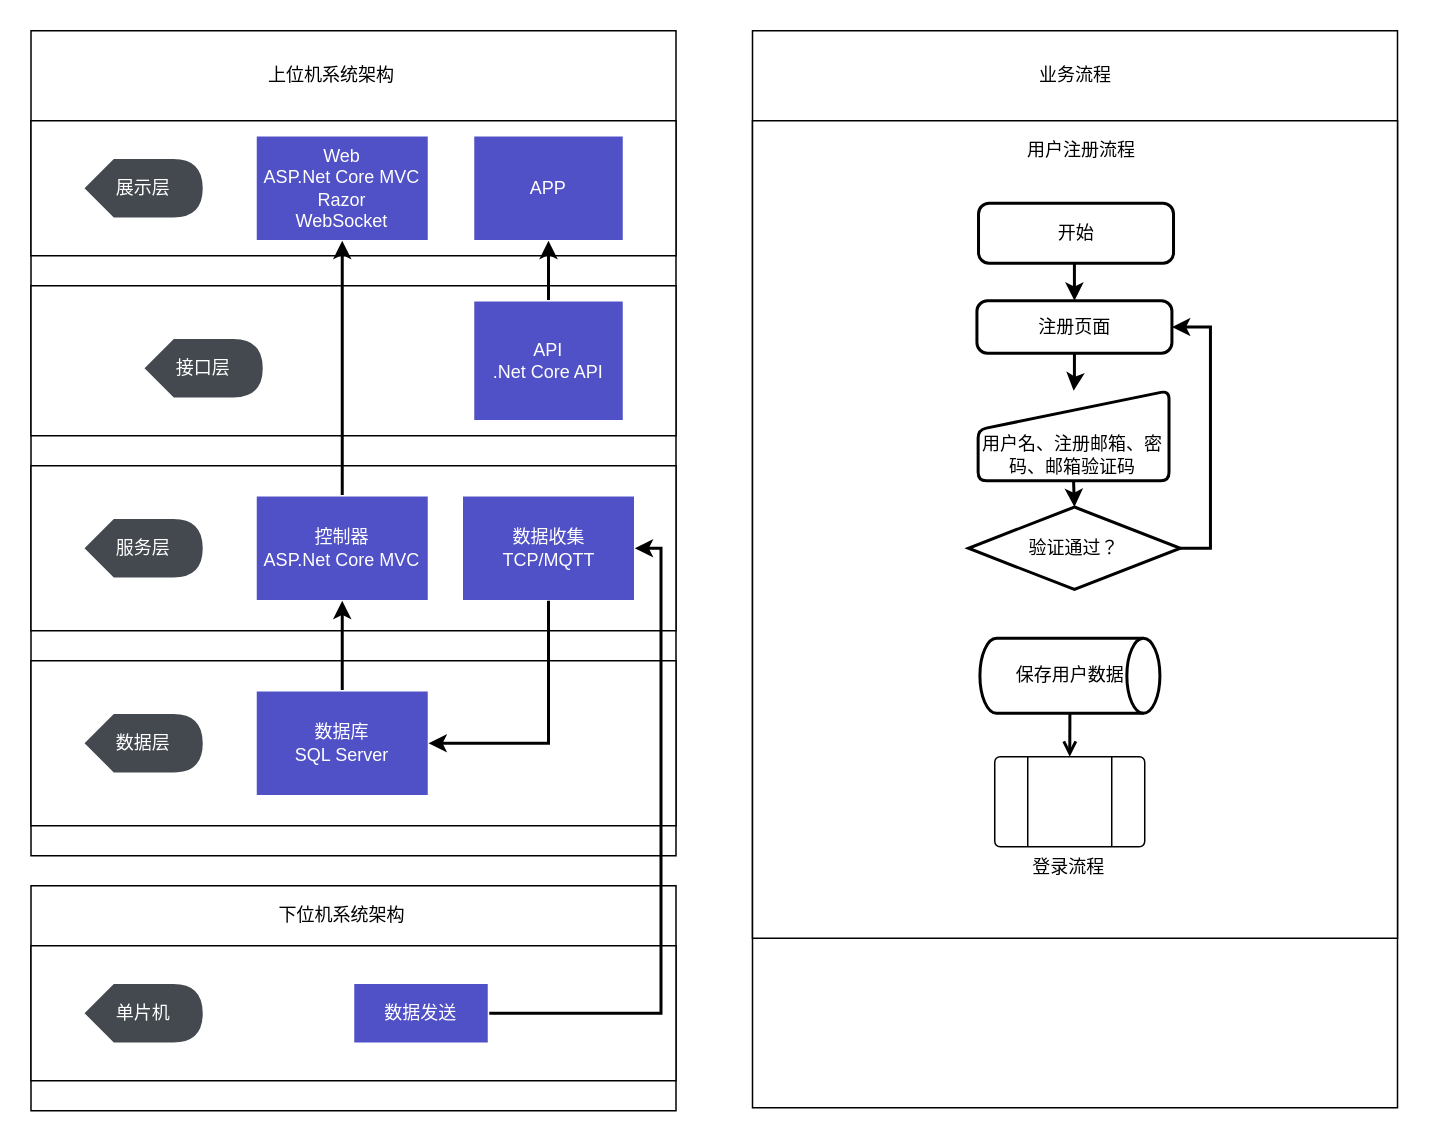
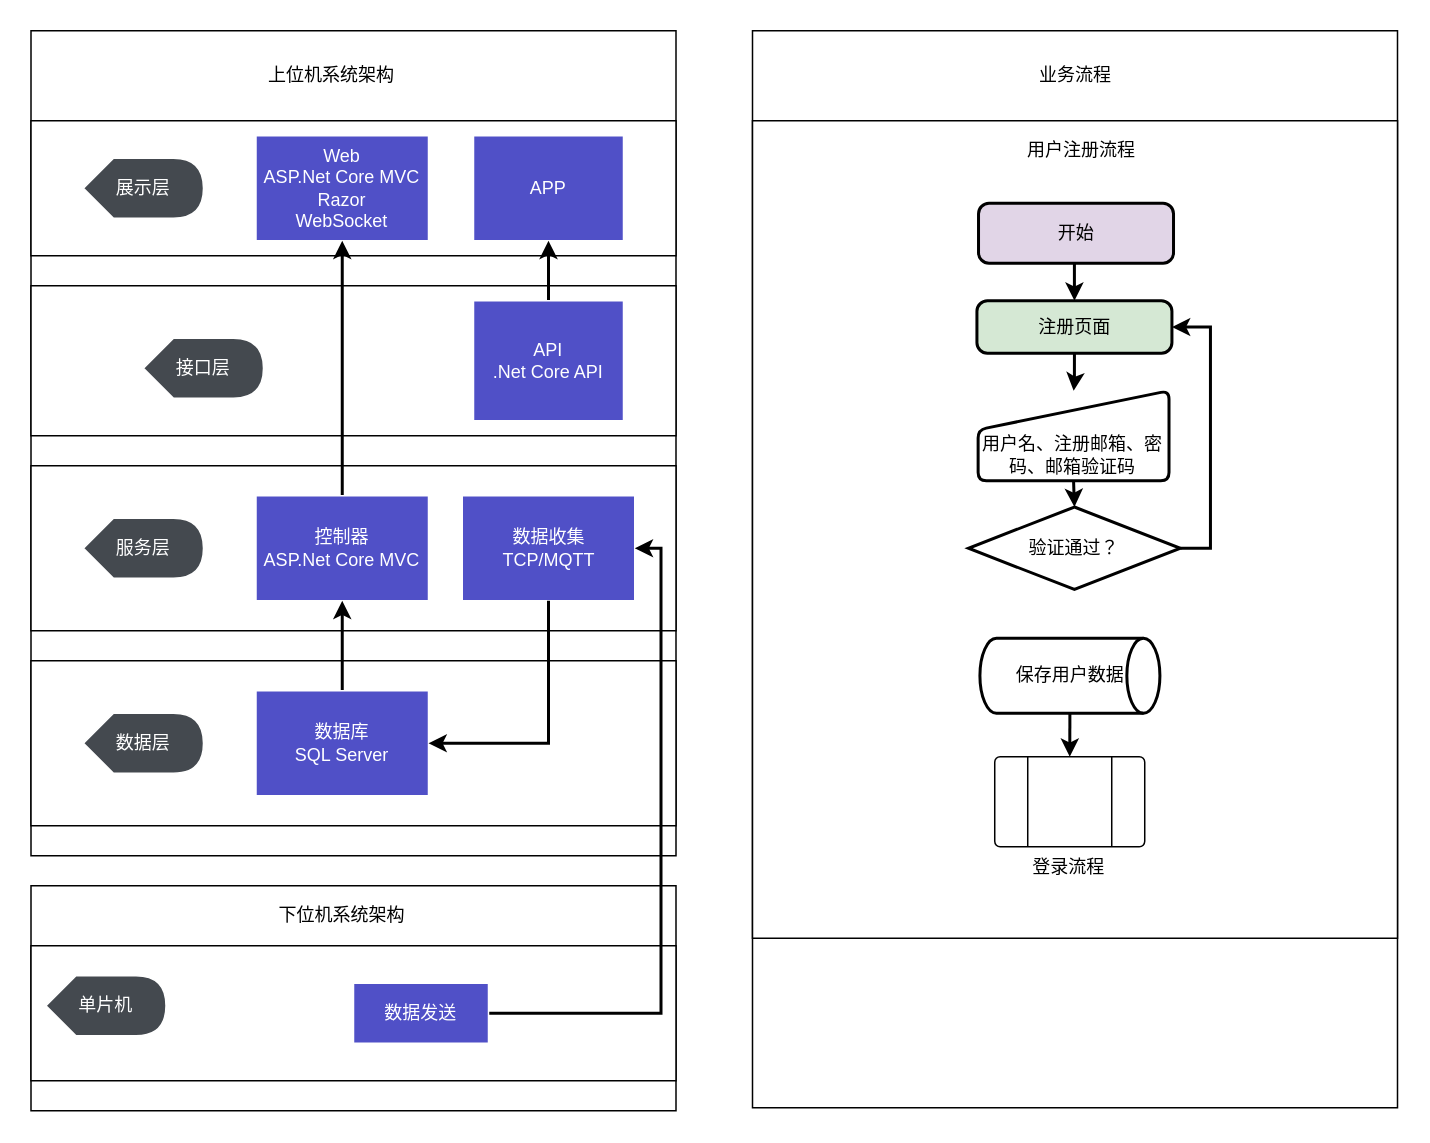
node "开始": fillcolor #ffffff -> #e1d5e7
node "注册页面": fillcolor #ffffff -> #d5e8d4
edge "保存用户数据" -> "登录流程": arrowhead open -> classic
node "单片机": moved (143, 1013) -> (106, 1006)
